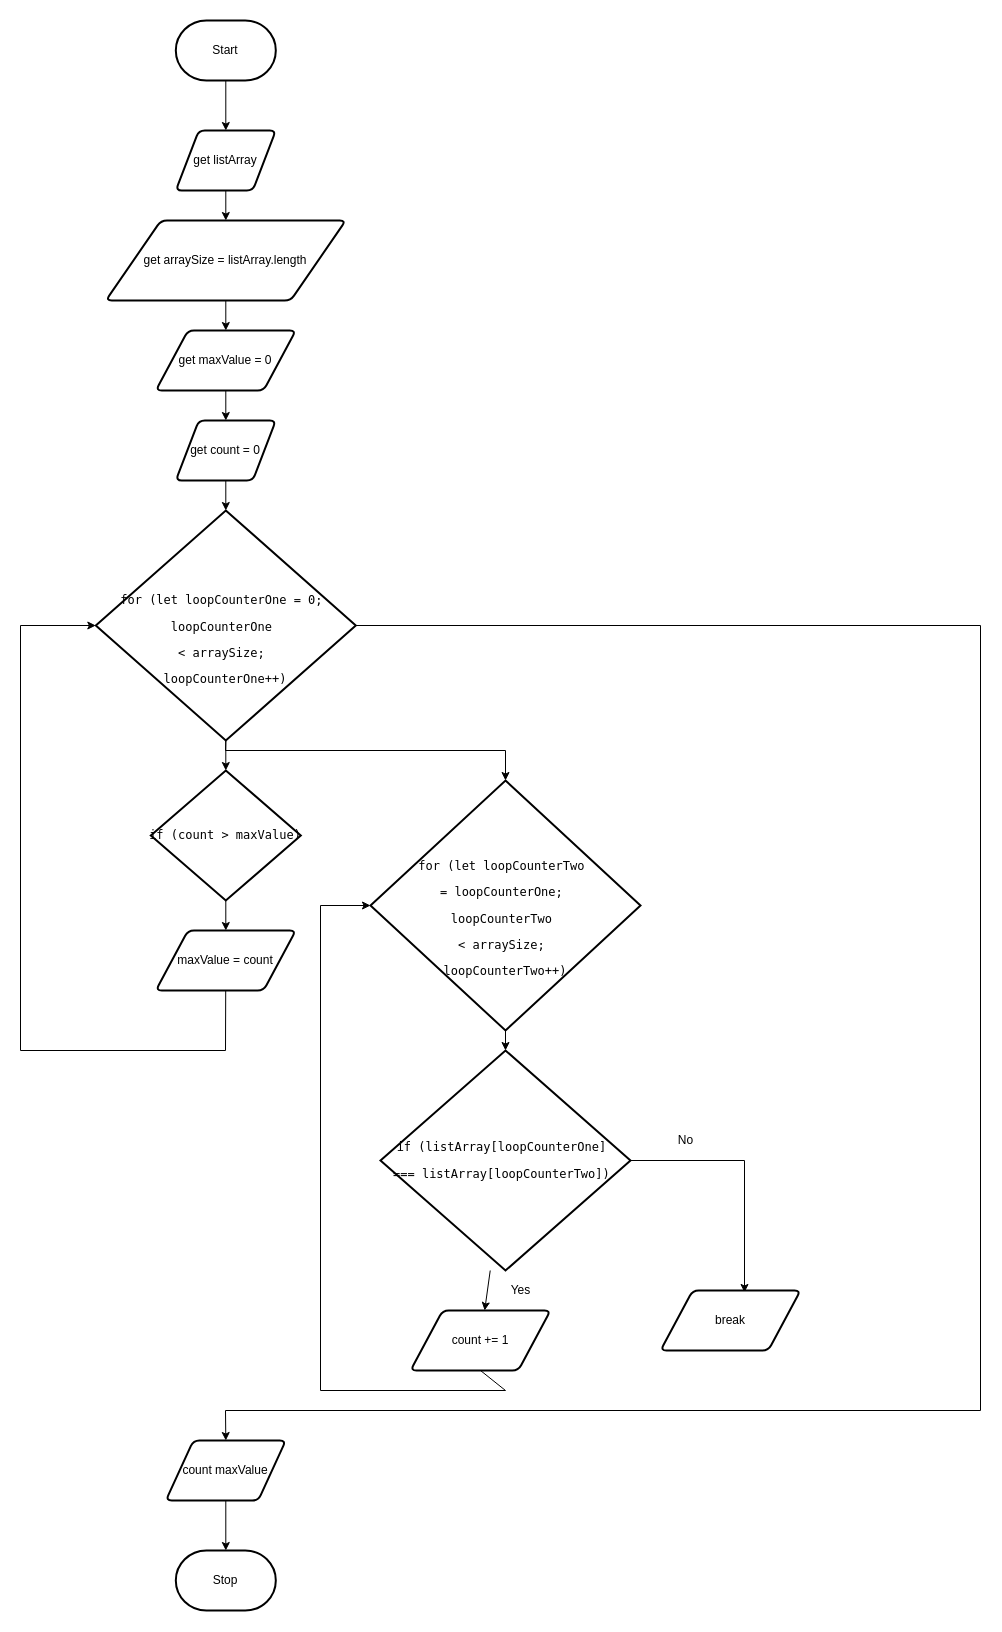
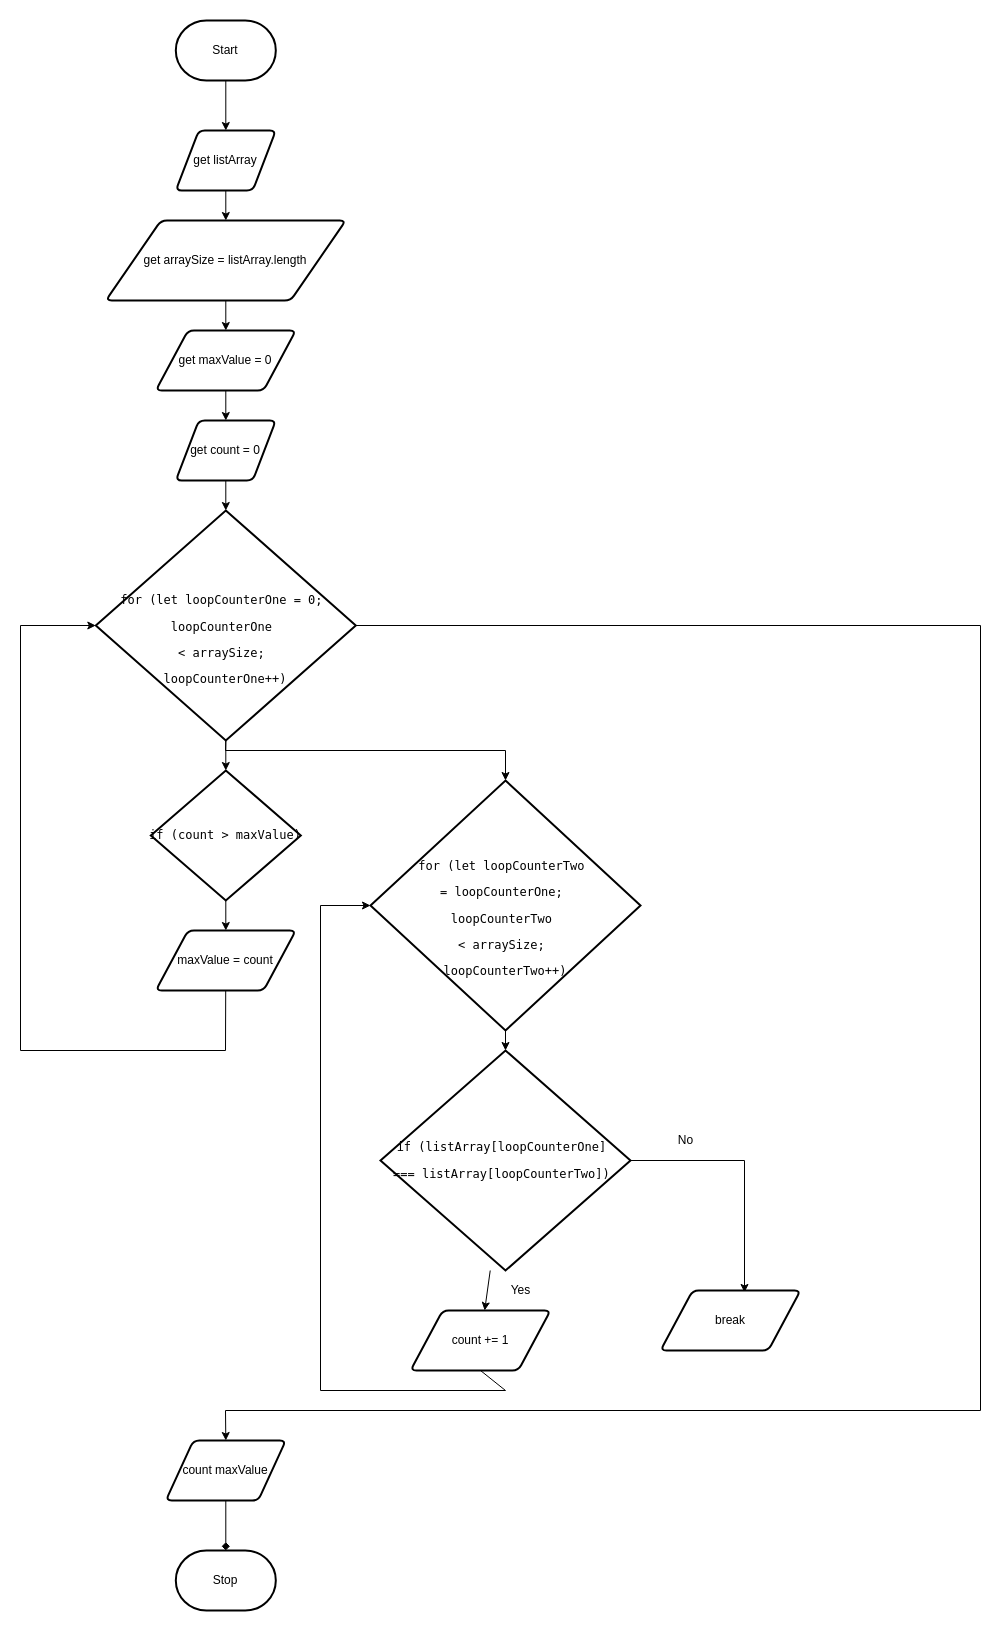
edge "count maxValue" -> "Stop": arrowhead classic -> diamond
